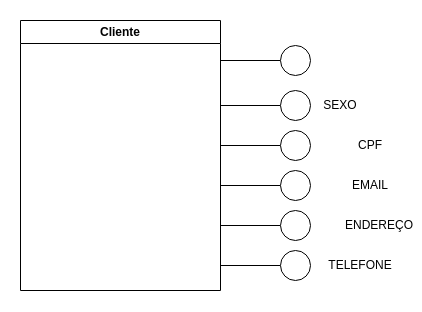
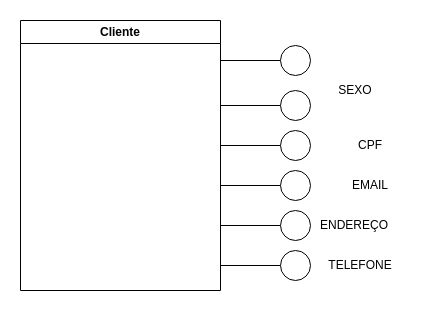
node "SEXO": moved (341, 106) -> (356, 91)
node "ENDEREÇO": moved (380, 226) -> (355, 226)
